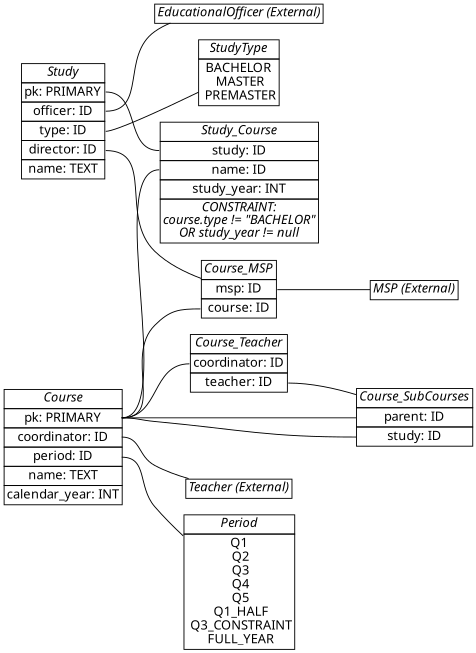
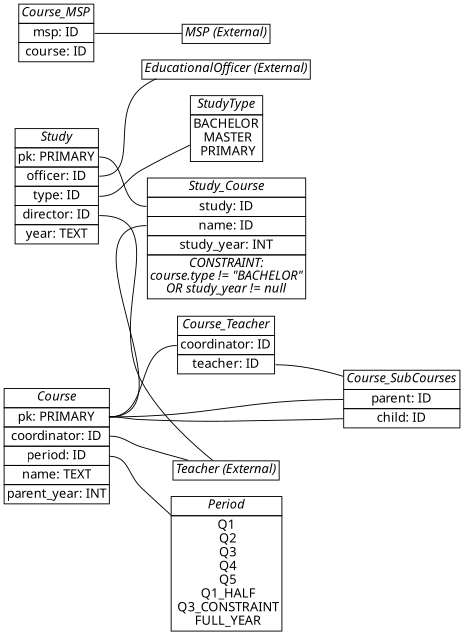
node "StudyType": text "PREMASTER" -> "PRIMARY"
node "Study": text "name: TEXT" -> "year: TEXT"
edge "Study" -- "Course_MSP": now "Study" -- "Teacher (External)"
edge "Course_MSP" -- "Course": removed
node "Course_SubCourses": text "study: ID" -> "child: ID"
node "Course": text "calendar_year: INT" -> "parent_year: INT"
